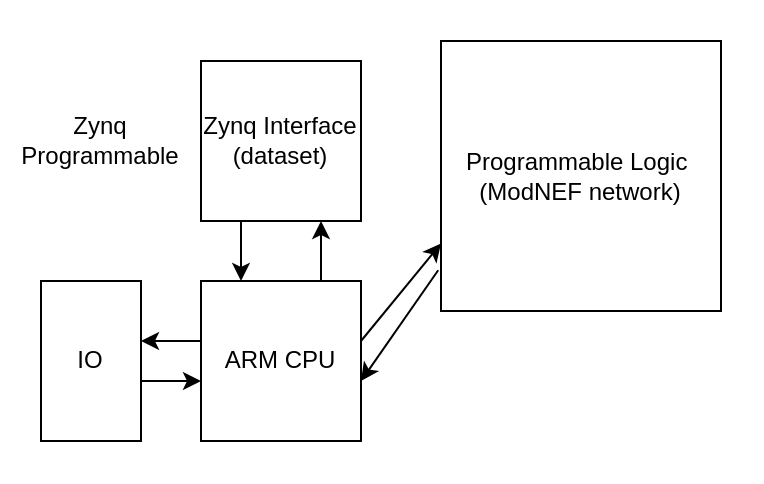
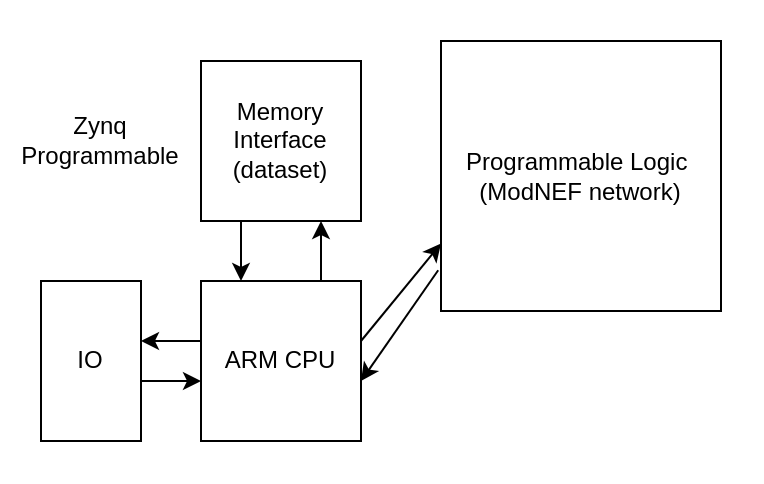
node "Zynq Interface (dataset)": label "Zynq Interface (dataset)" -> "Memory Interface (dataset)"
